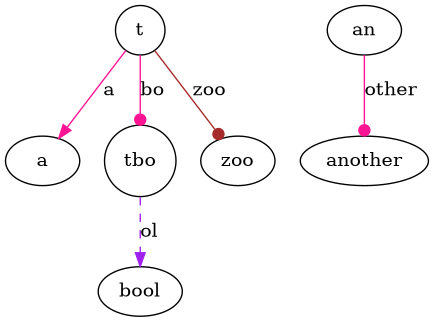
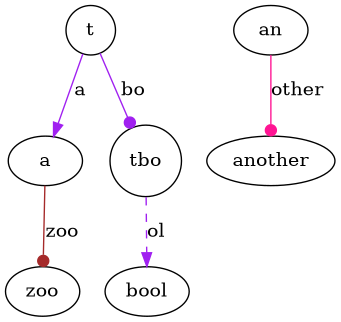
edge "t" -> "tbo": color deeppink -> purple
edge "t" -> "a": color deeppink -> purple
edge "t" -> "zoo": now "a" -> "zoo"
